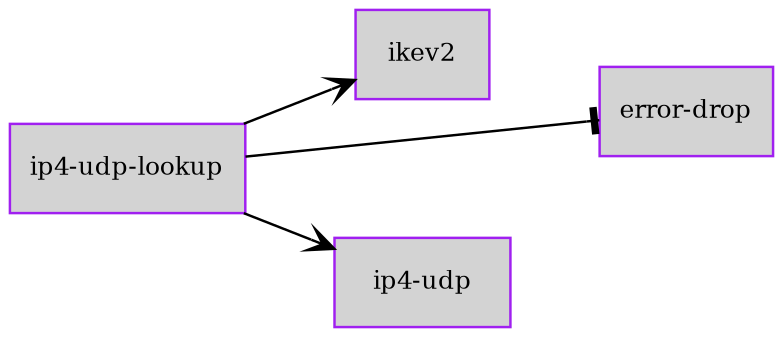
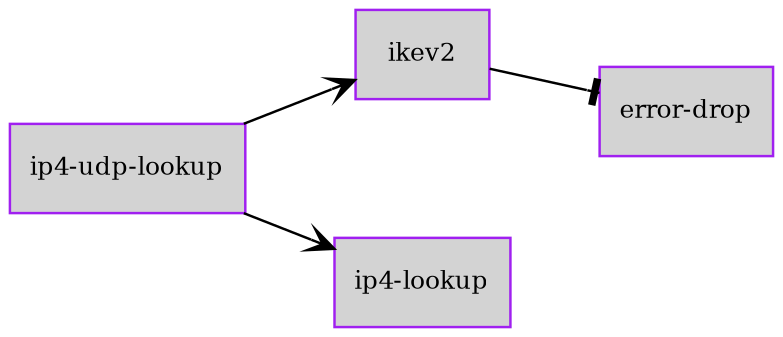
edge "ip4-udp-lookup" -> "error-drop": now "ikev2" -> "error-drop"
node "ip4-udp": label "ip4-udp" -> "ip4-lookup"
